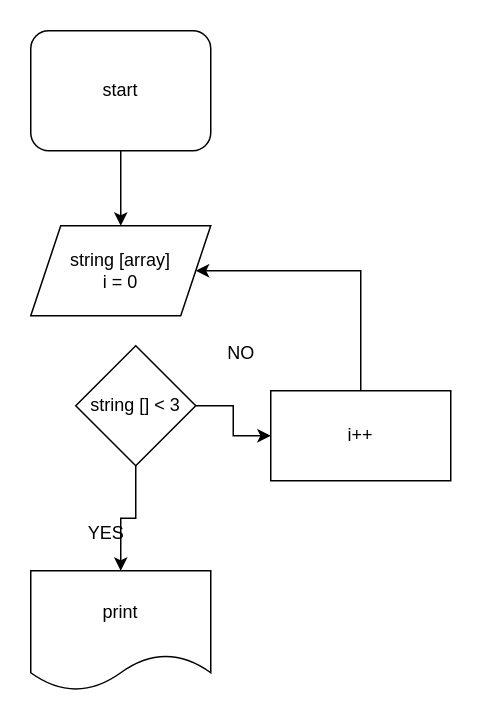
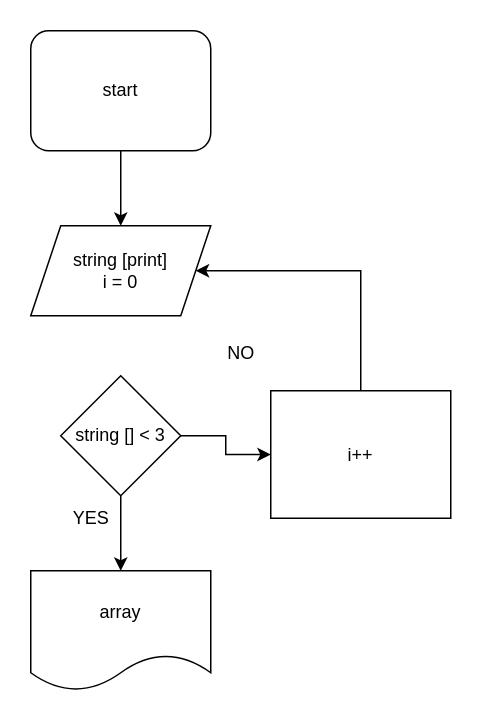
node "string [array] i = 0": label "string [array] i = 0" -> "string [print] i = 0"
node "string [] < 3": moved (136, 406) -> (121, 436)
node "i++": size 180x90 -> 180x128
node "YES": moved (106, 533) -> (91, 518)
node "print": label "print" -> "array"
